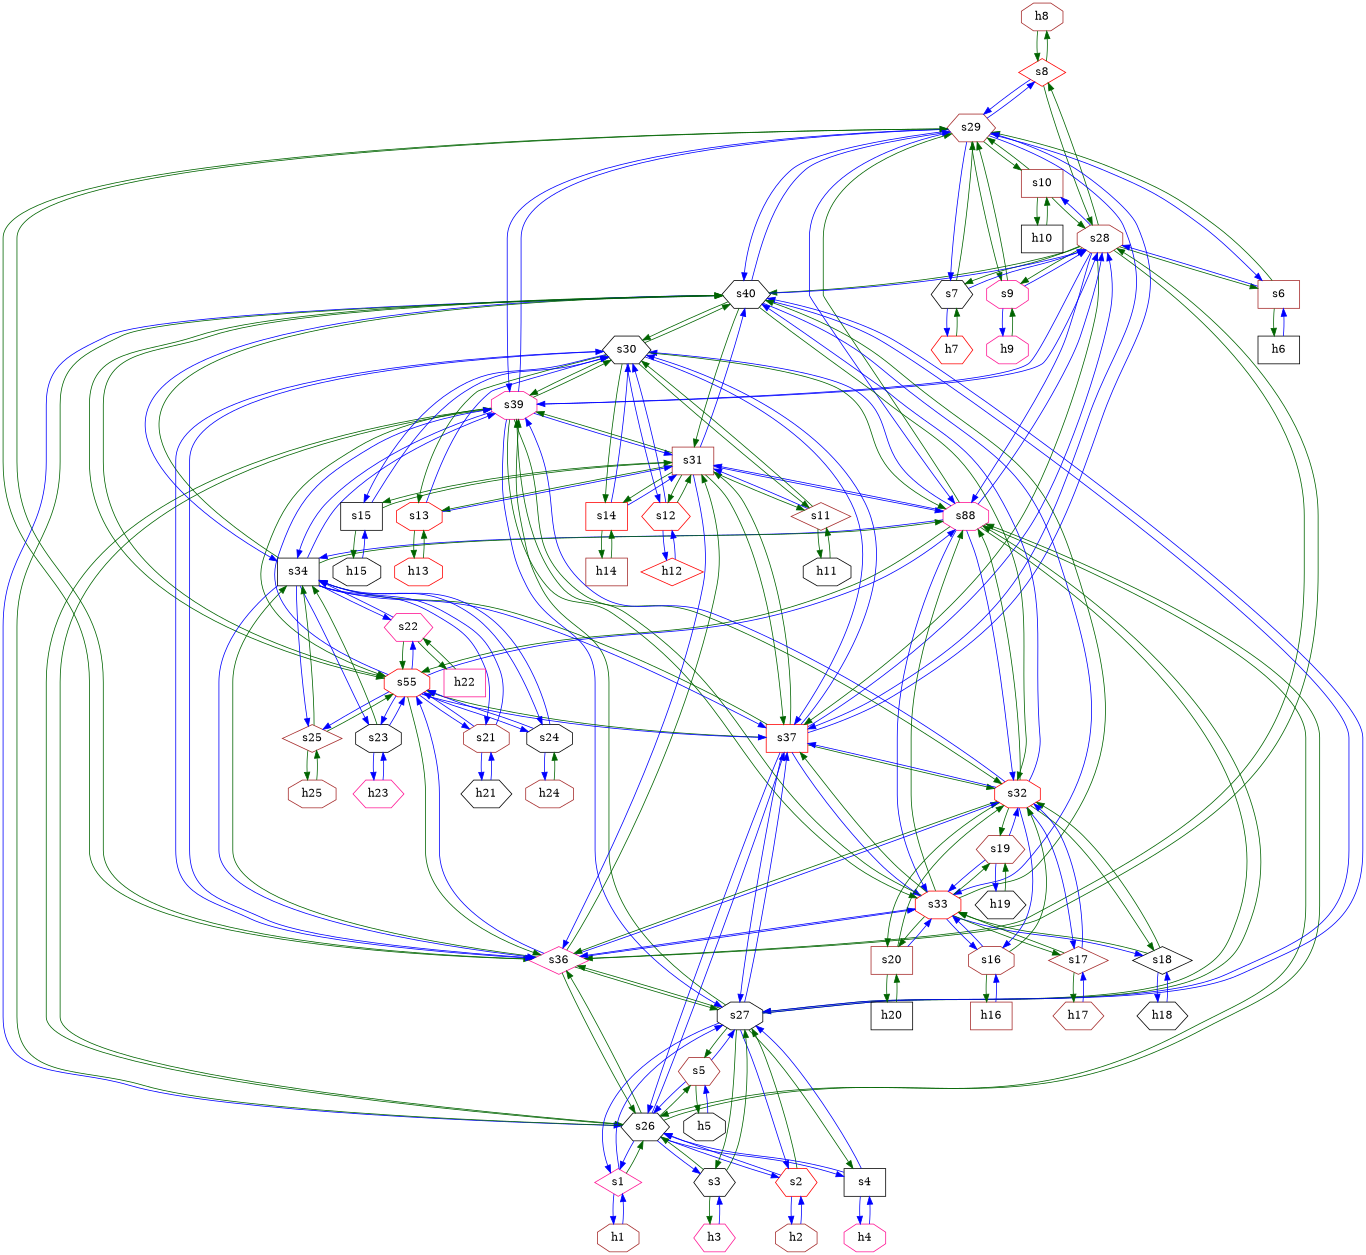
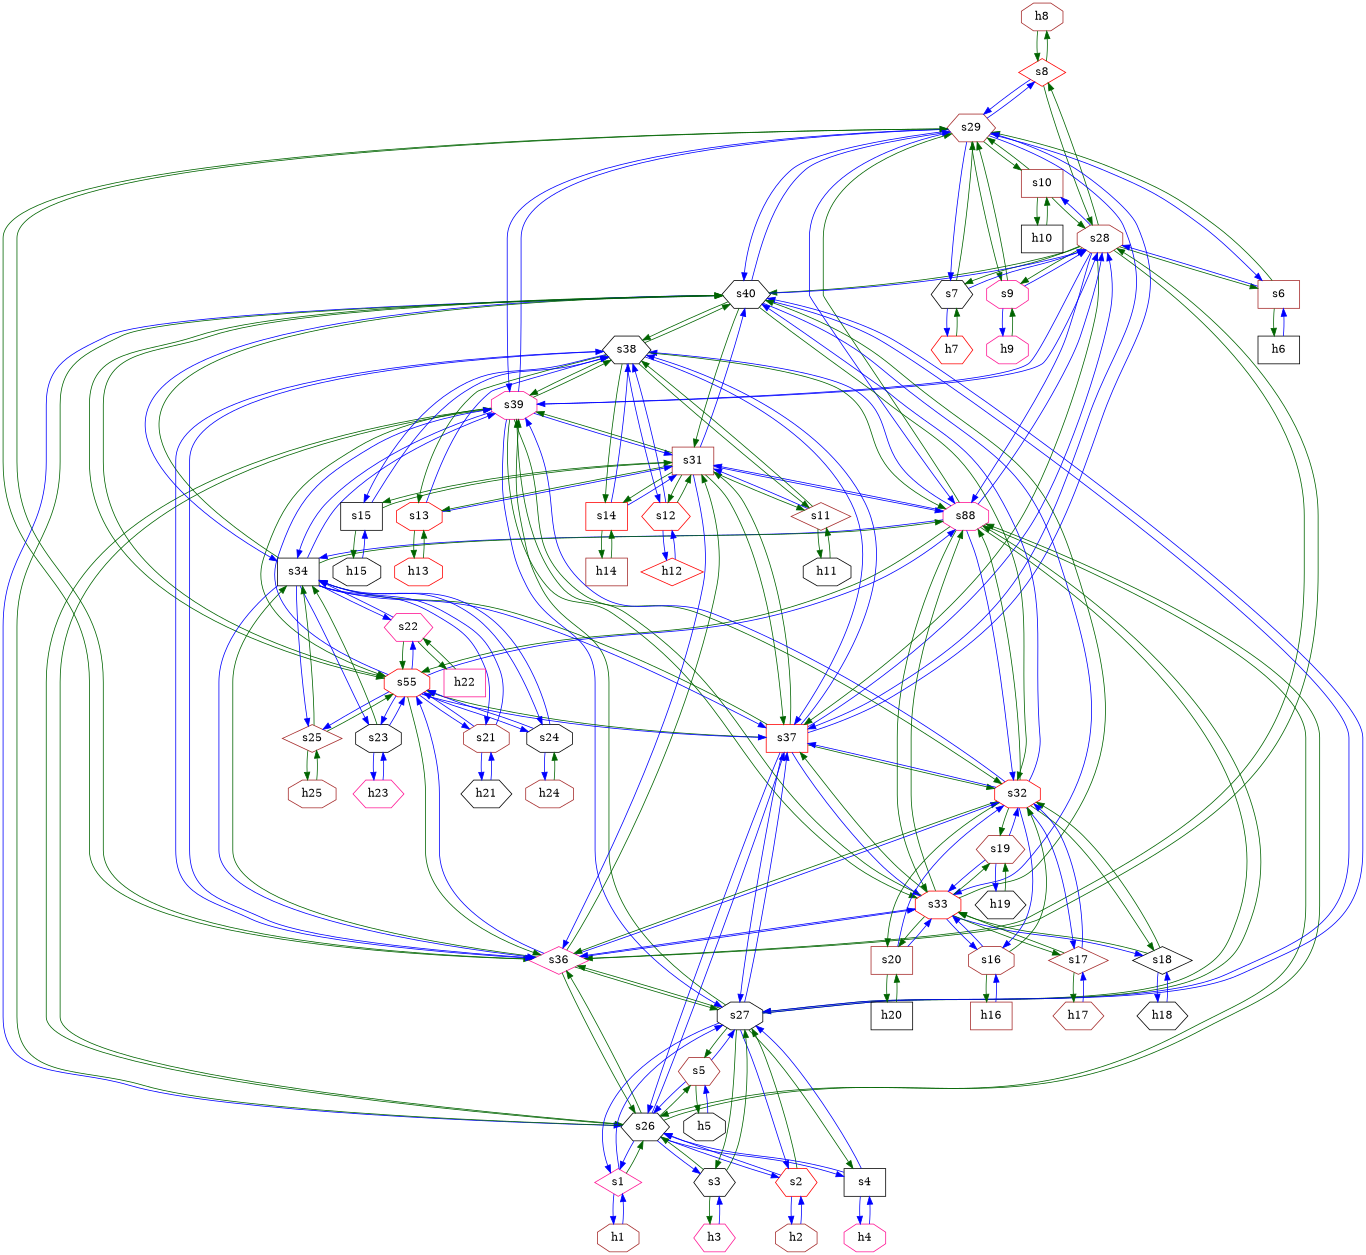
node "s30": label "s30" -> "s38"
edge "s88" -> "s33": color blue -> darkgreen
edge "s20" -> "s32": color darkgreen -> blue
